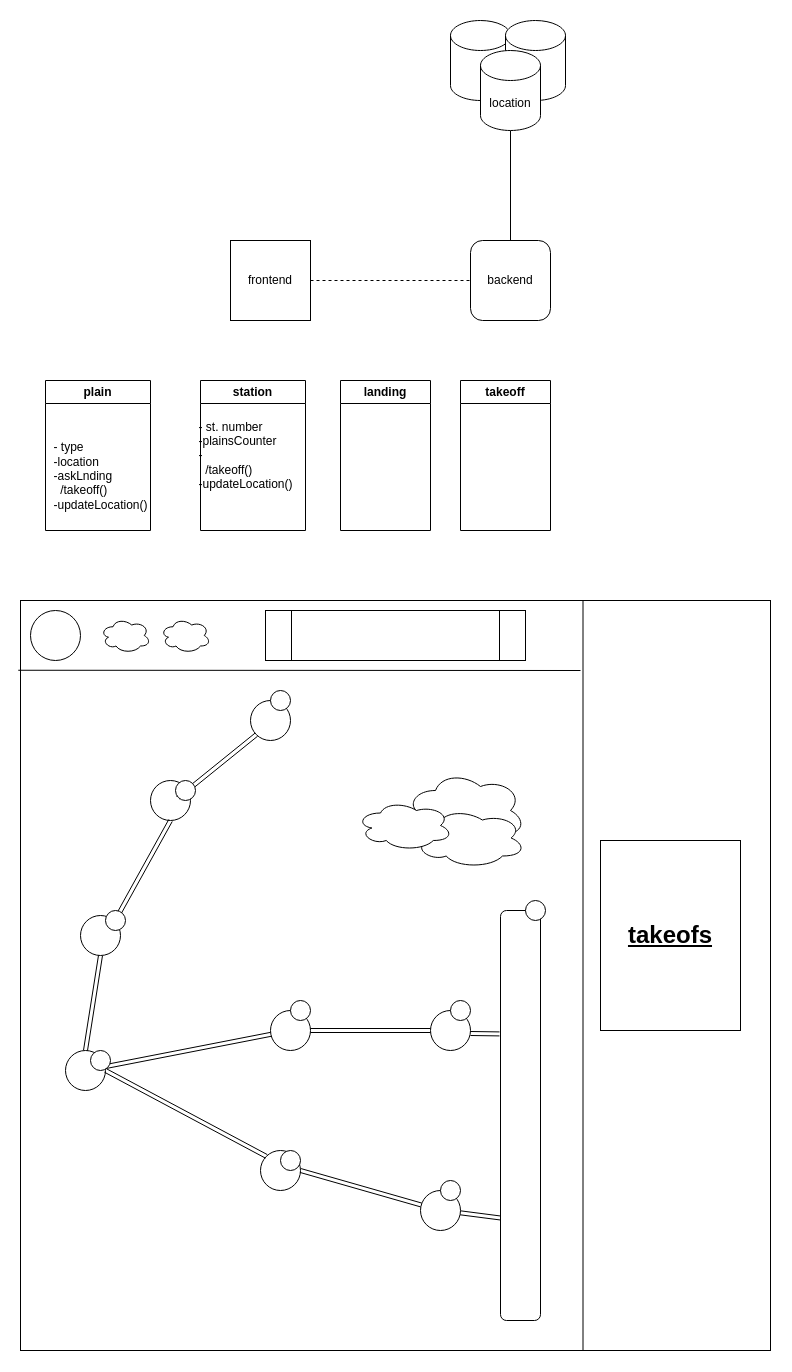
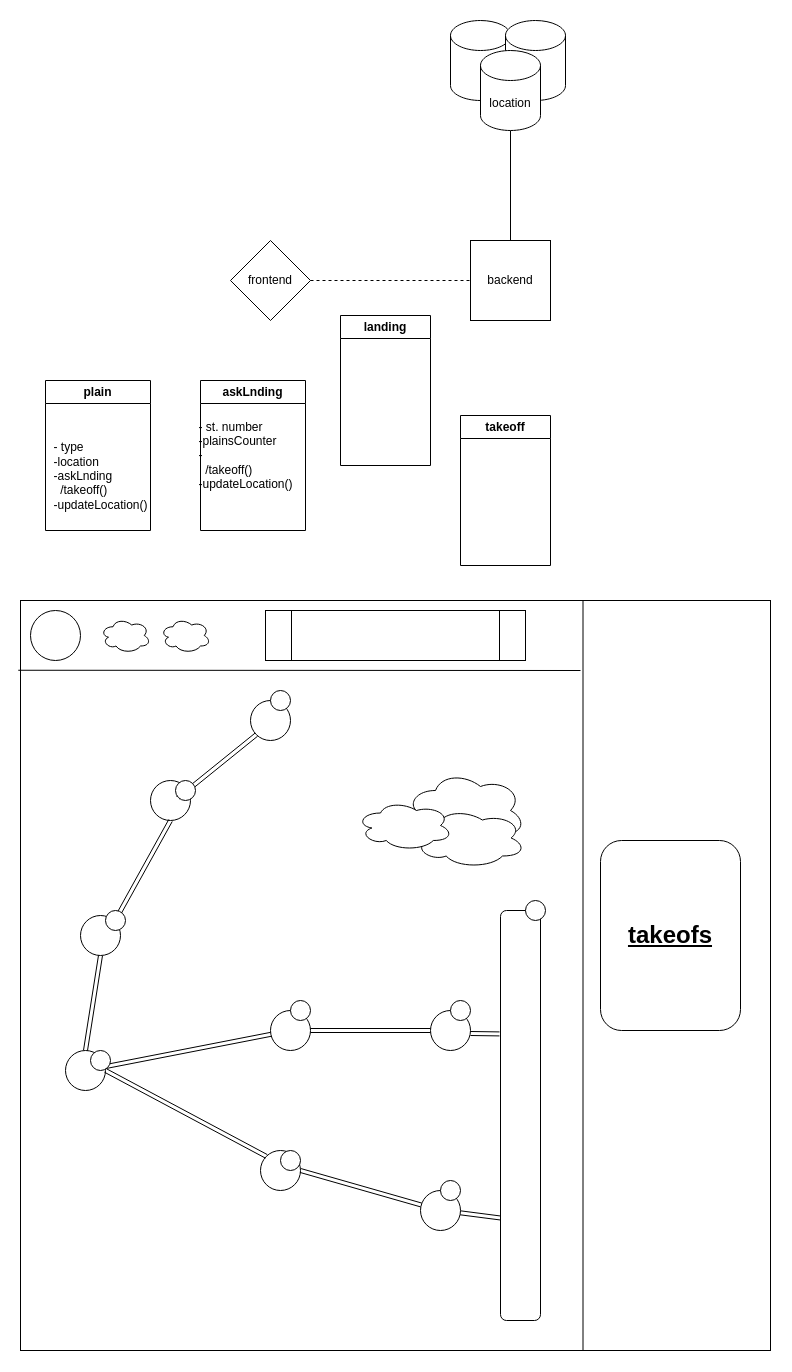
node "frontend": shape rectangle -> diamond
node "backend": shape rounded rectangle -> rectangle
node "station": label "station" -> "askLnding"
node "landing": moved (386, 456) -> (386, 391)
node "takeoff": moved (506, 456) -> (506, 491)
node "takeofs": shape rectangle -> rounded rectangle
